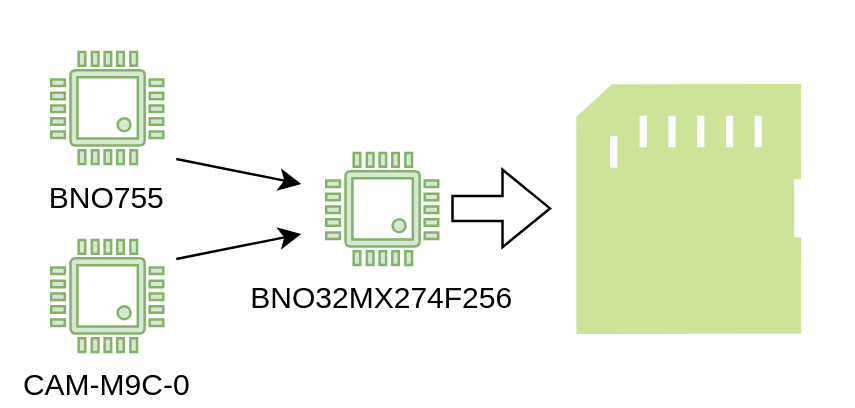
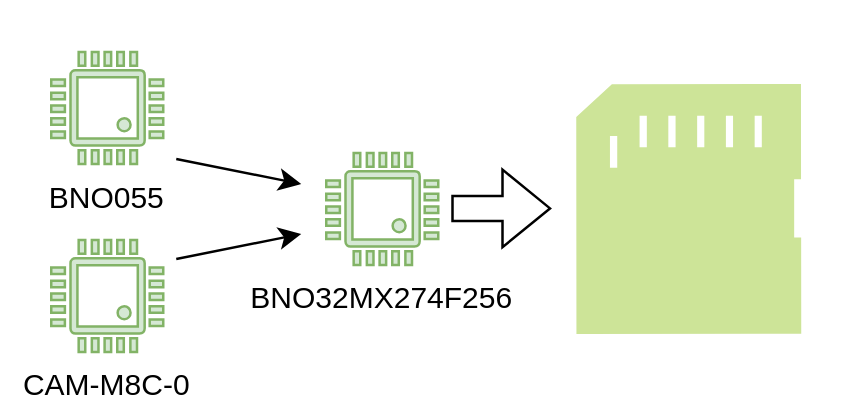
node "BNO755": label "BNO755" -> "BNO055"
node "CAM-M9C-0": label "CAM-M9C-0" -> "CAM-M8C-0"
